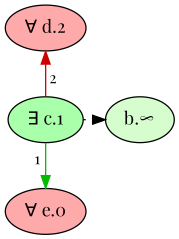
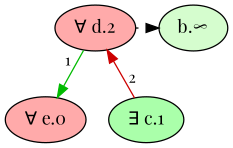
edge "∃ c.1" -> "b.∞": now "∀ d.2" -> "b.∞"
edge "∃ c.1" -> "∀ e.0": now "∀ d.2" -> "∀ e.0"
